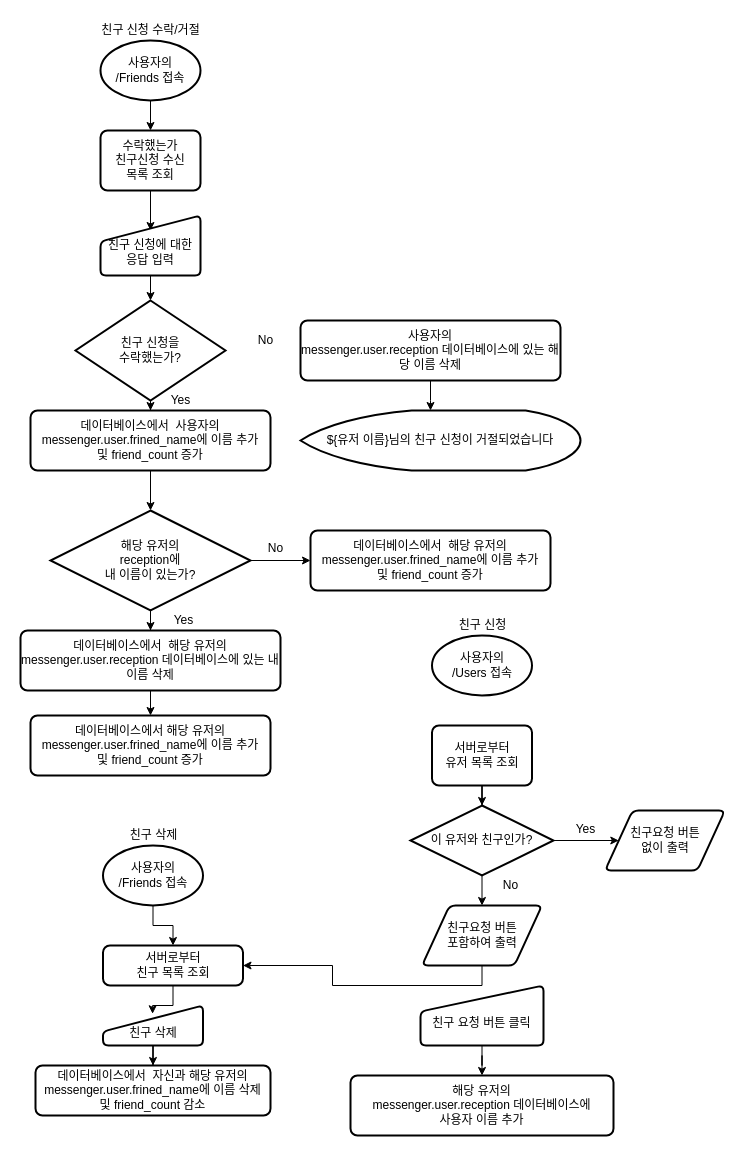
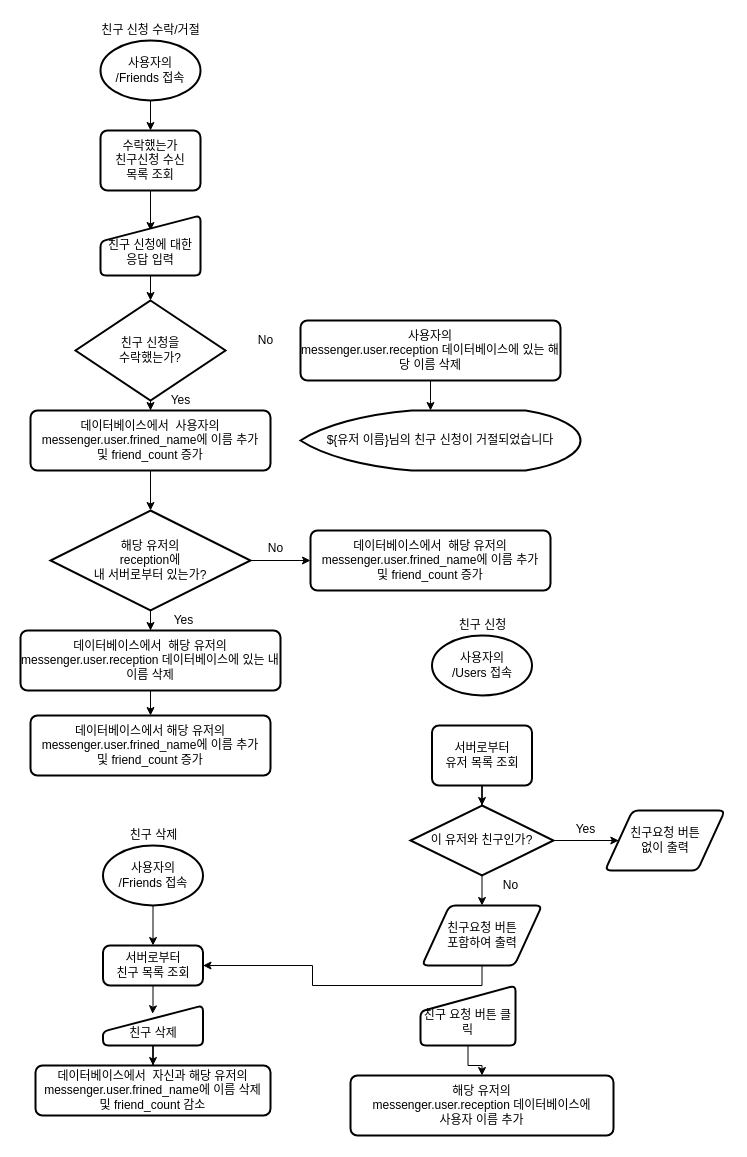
node "해당 유저의 reception에 내 이름이 있는가?": label "해당 유저의 reception에 내 이름이 있는가?" -> "해당 유저의 reception에 내 서버로부터 있는가?"
node "서버로부터 친구 목록 조회": size 140x40 -> 100x40
node "친구 요청 버튼 클릭": size 123x60 -> 95x60
